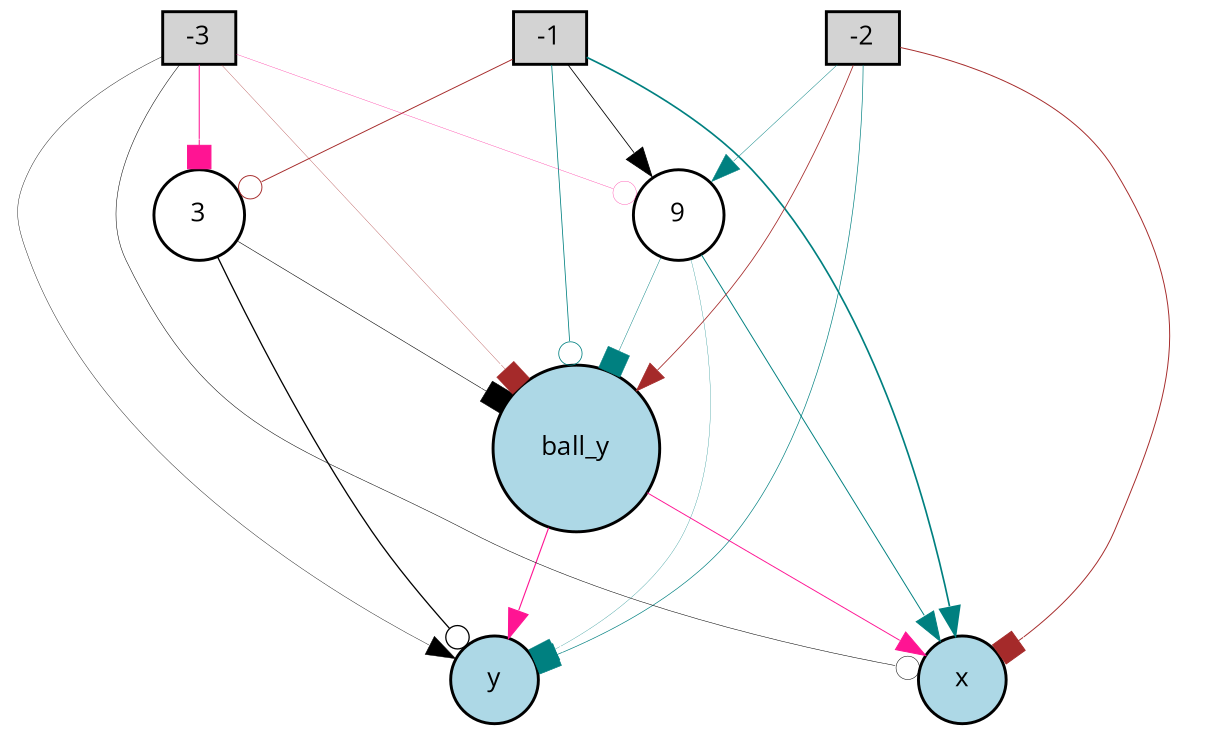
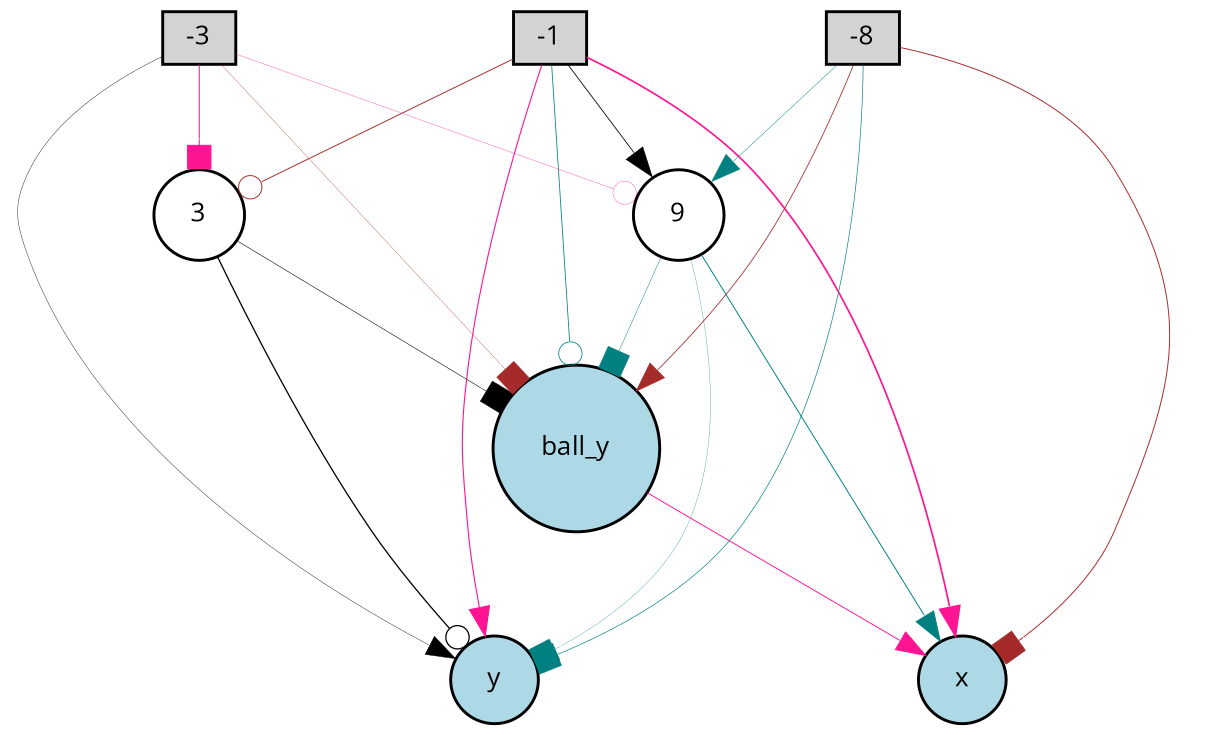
node "-2": label "-2" -> "-8"
edge "-1" -> "x": color teal -> deeppink
edge "-3" -> "x": removed
edge "ball_y" -> "y": now "-1" -> "y"
